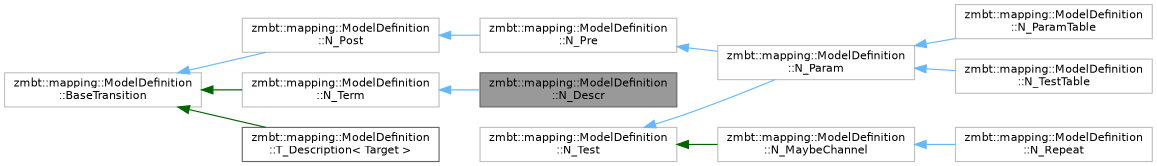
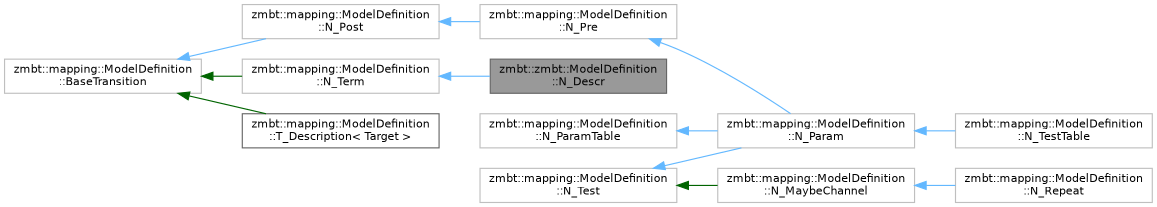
edge "zmbt::mapping::ModelDefinition ::N_ParamTable" -> "zmbt::mapping::ModelDefinition ::N_Param": reversed
node "zmbt::mapping::ModelDefinition ::N_Descr": label "zmbt::mapping::ModelDefinition ::N_Descr" -> "zmbt::zmbt::ModelDefinition ::N_Descr"
